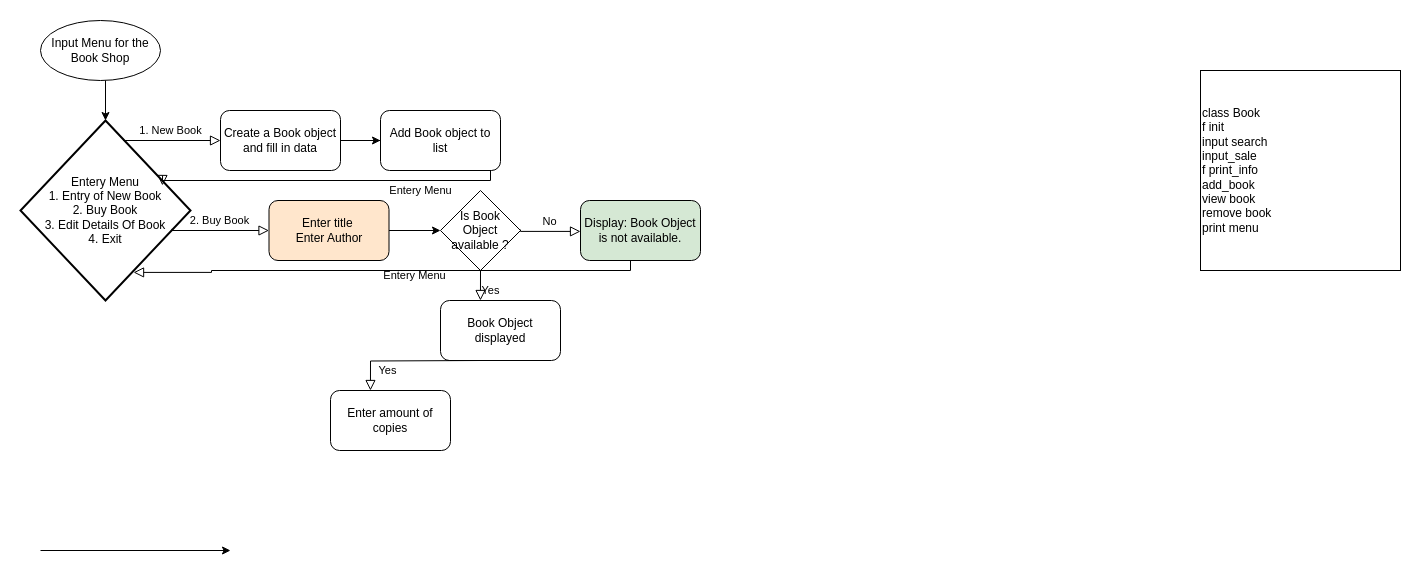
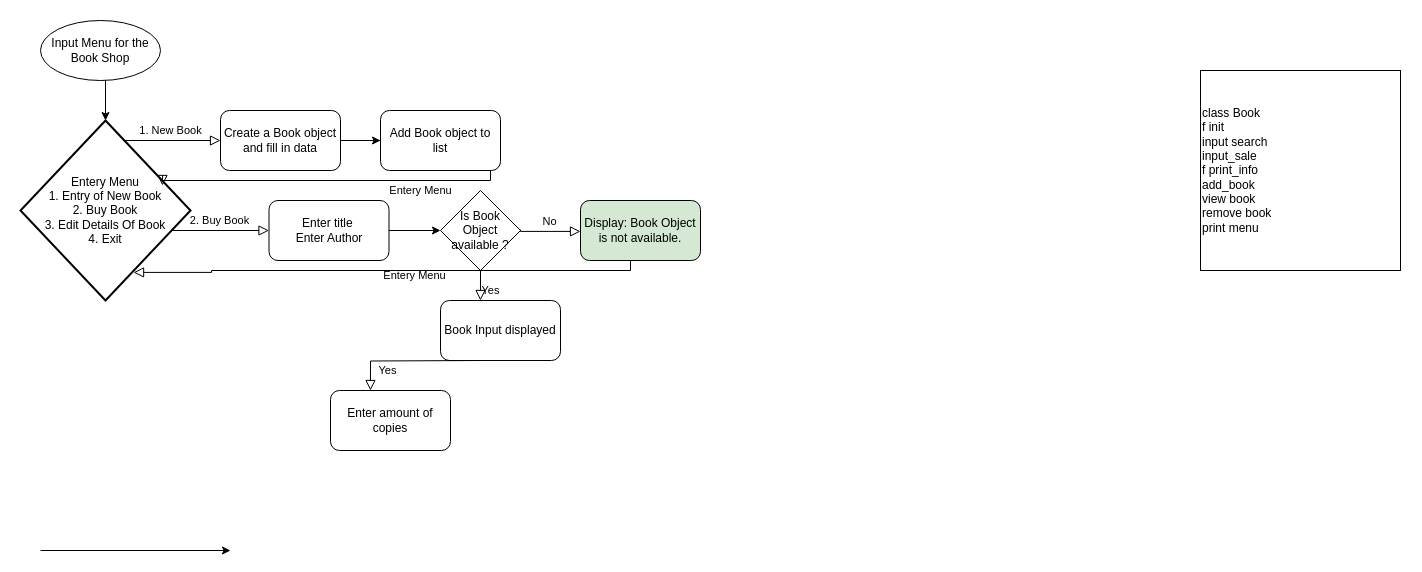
node "Enter title Enter Author": fillcolor #ffe6cc -> #ffffff
node "Book Object displayed": label "Book Object displayed" -> "Book Input displayed"
